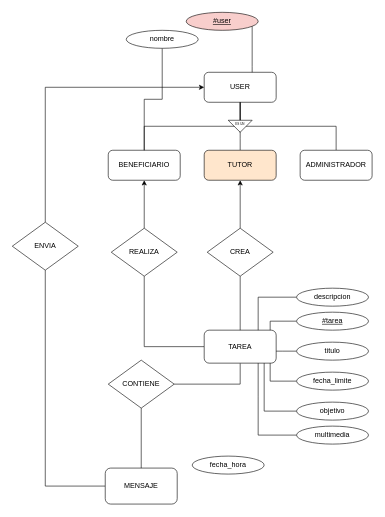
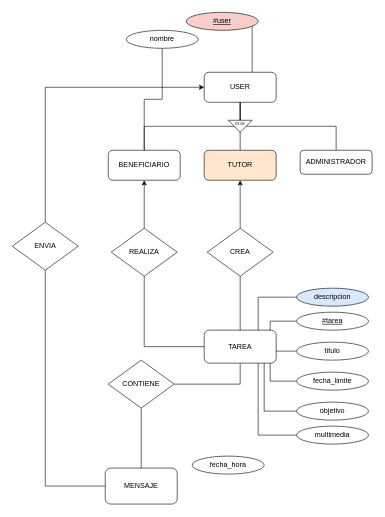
node "ADMINISTRADOR": size 72x30 -> 72x24
node "descripcion": fillcolor #ffffff -> #dae8fc
